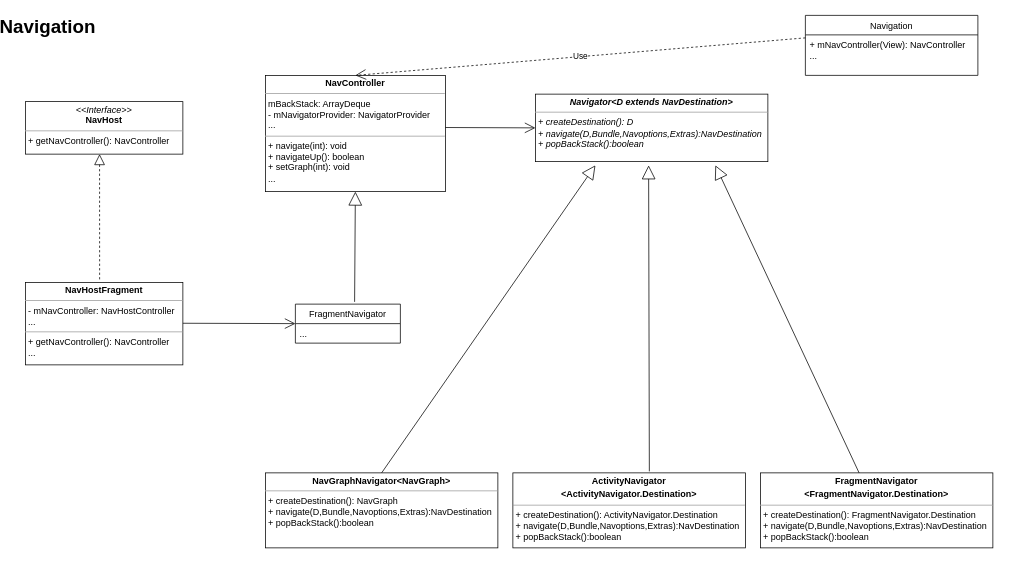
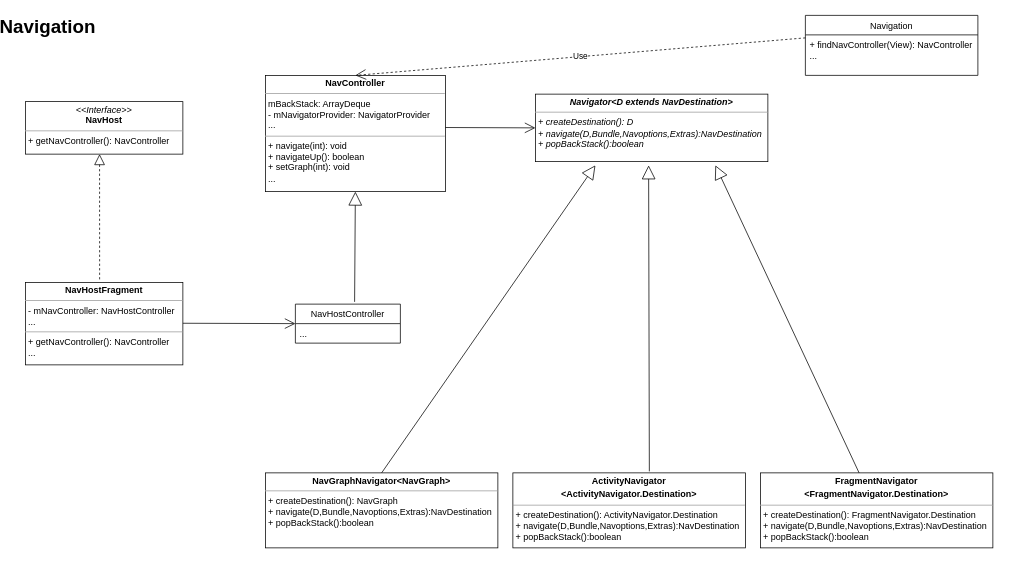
node "+ mNavController(View): NavController ...": label "+ mNavController(View): NavController ..." -> "+ findNavController(View): NavController ..."
node "FragmentNavigator": label "FragmentNavigator" -> "NavHostController"
